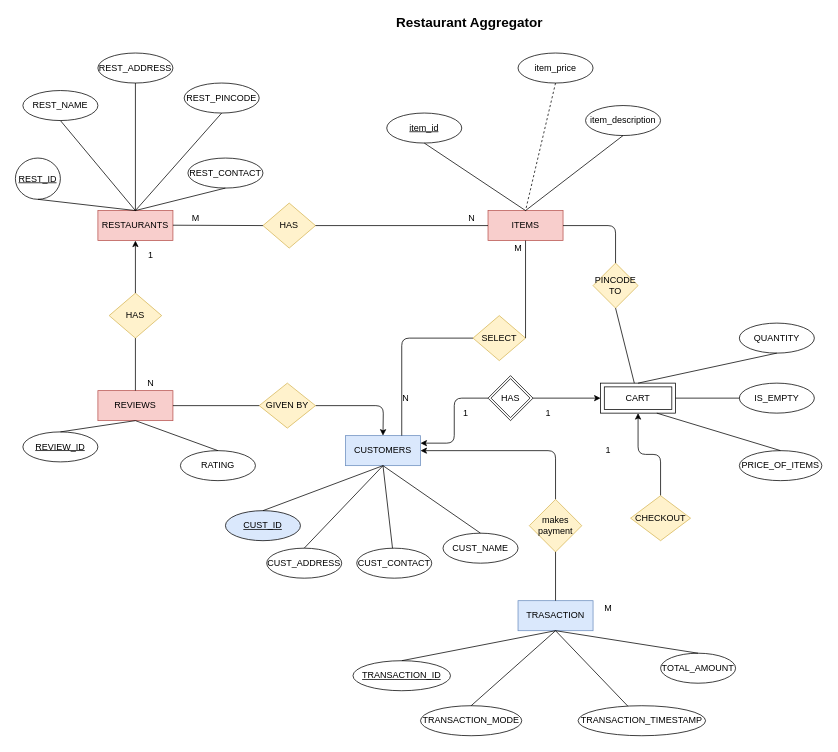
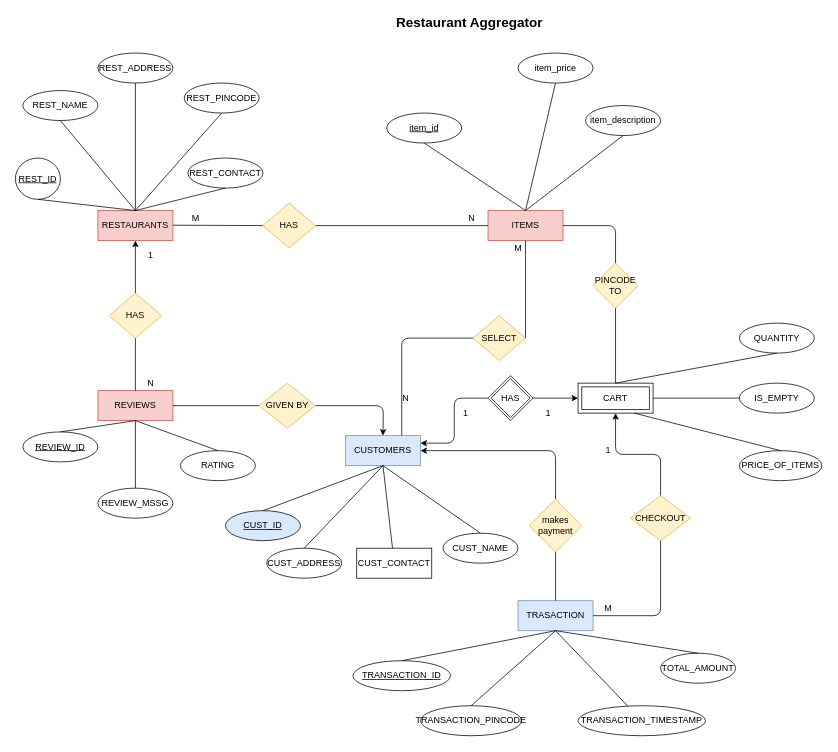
edge "item_price" -- "ITEMS": style dashed -> solid
node "CART": moved (638, 398) -> (615, 398)
edge "REVIEWS" -- "REVIEW_MSSG": added
node "REVIEW_MSSG": added
node "CUST_CONTACT": shape ellipse -> rectangle
edge "CHECKOUT" -- "TRASACTION": added
node "TRANSACTION_MODE": label "TRANSACTION_MODE" -> "TRANSACTION_PINCODE"
